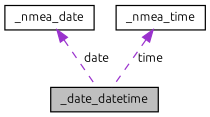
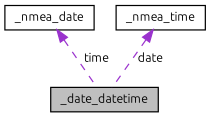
edge "_date_datetime" -> "_nmea_date": label " date" -> " time"
edge "_date_datetime" -> "_nmea_time": label " time" -> " date"
